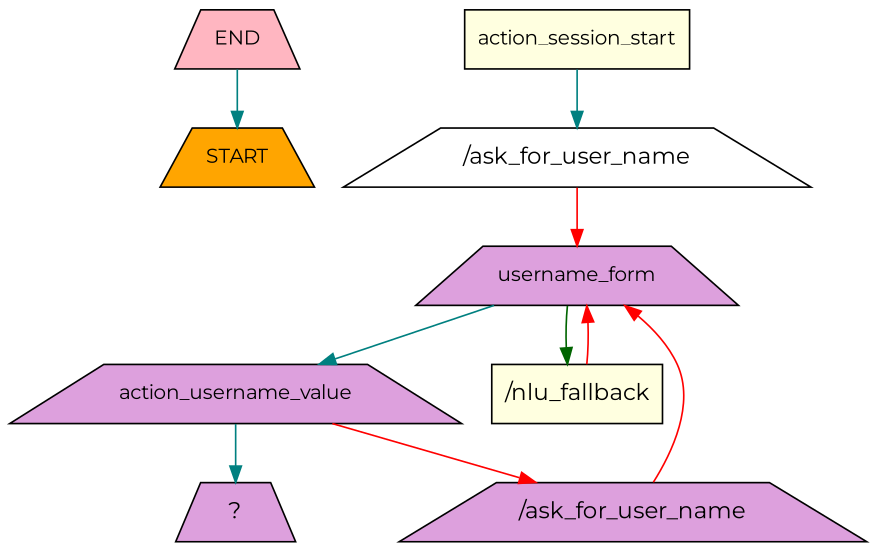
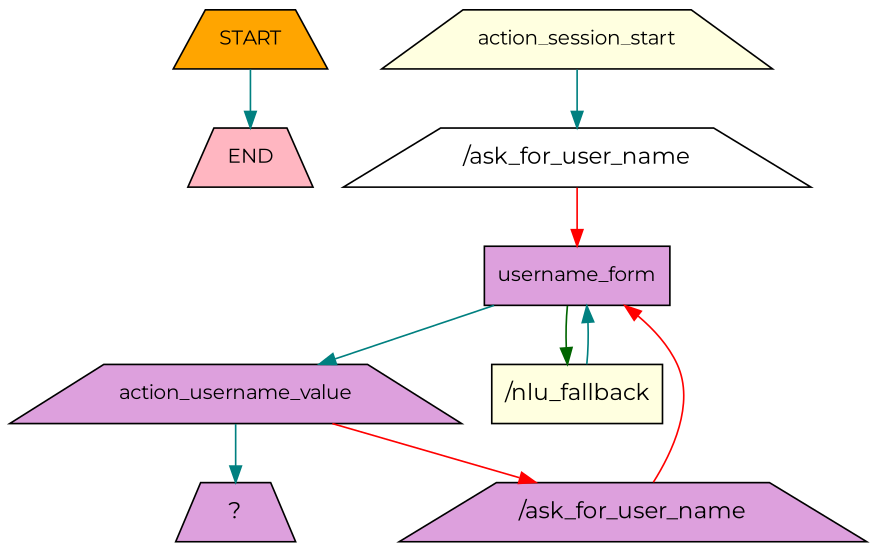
node "action_session_start": shape box -> trapezium
edge "END" -> "START": reversed
node "username_form": shape trapezium -> box
edge "/nlu_fallback" -> "username_form": color red -> teal
